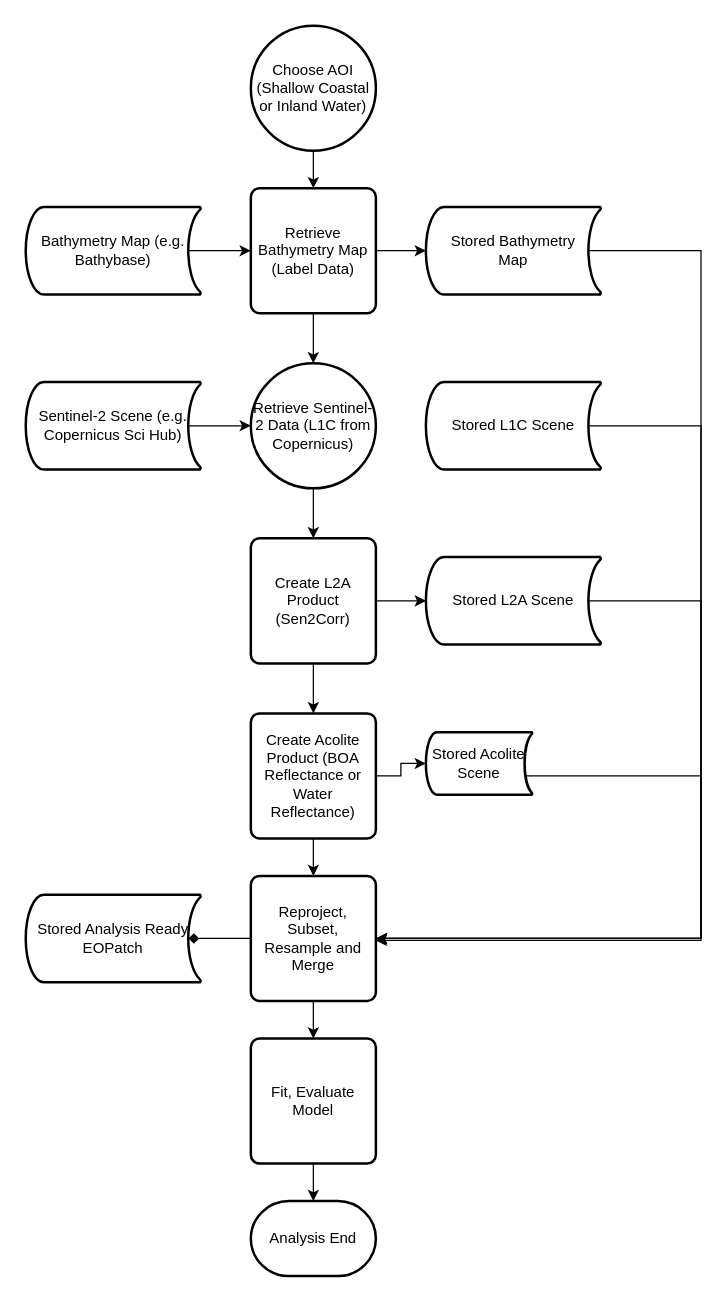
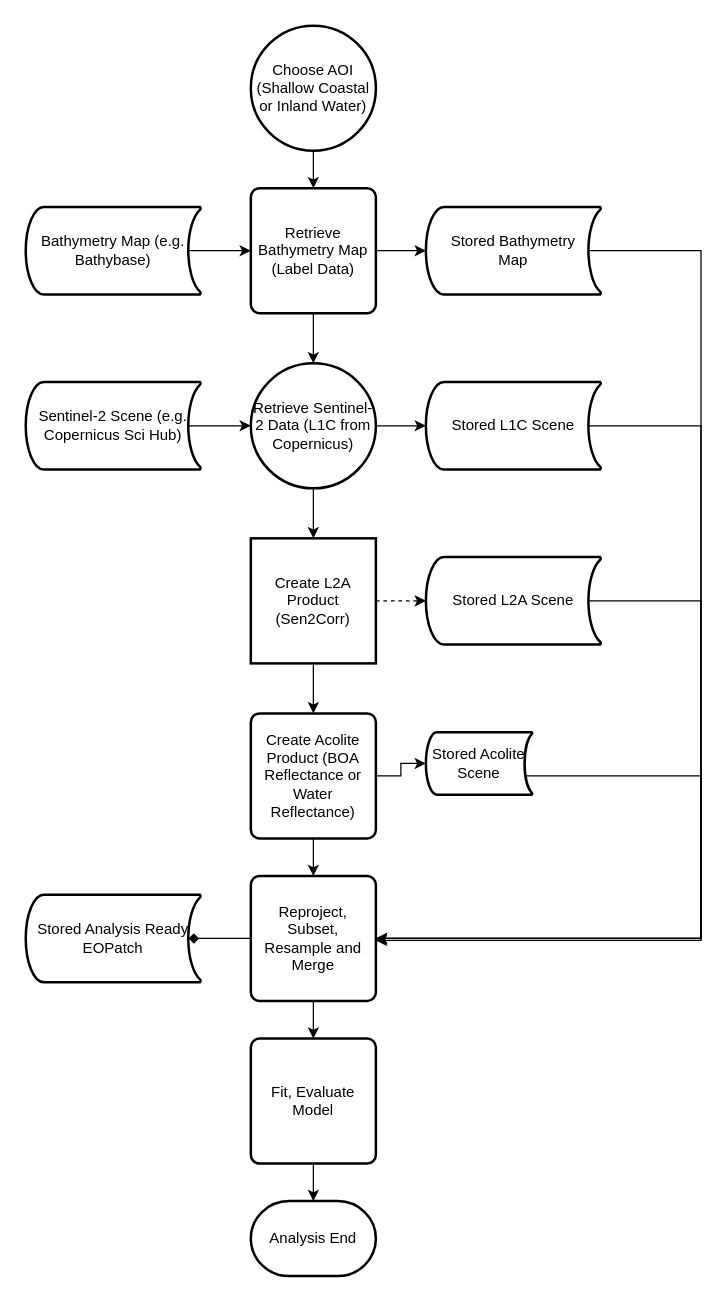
edge "Retrieve Sentinel-2 Data (L1C from Copernicus)" -> "Stored L1C Scene": added
node "Create L2A Product (Sen2Corr)": shape rounded rectangle -> rectangle
edge "Create L2A Product (Sen2Corr)" -> "Stored L2A Scene": style solid -> dashed
